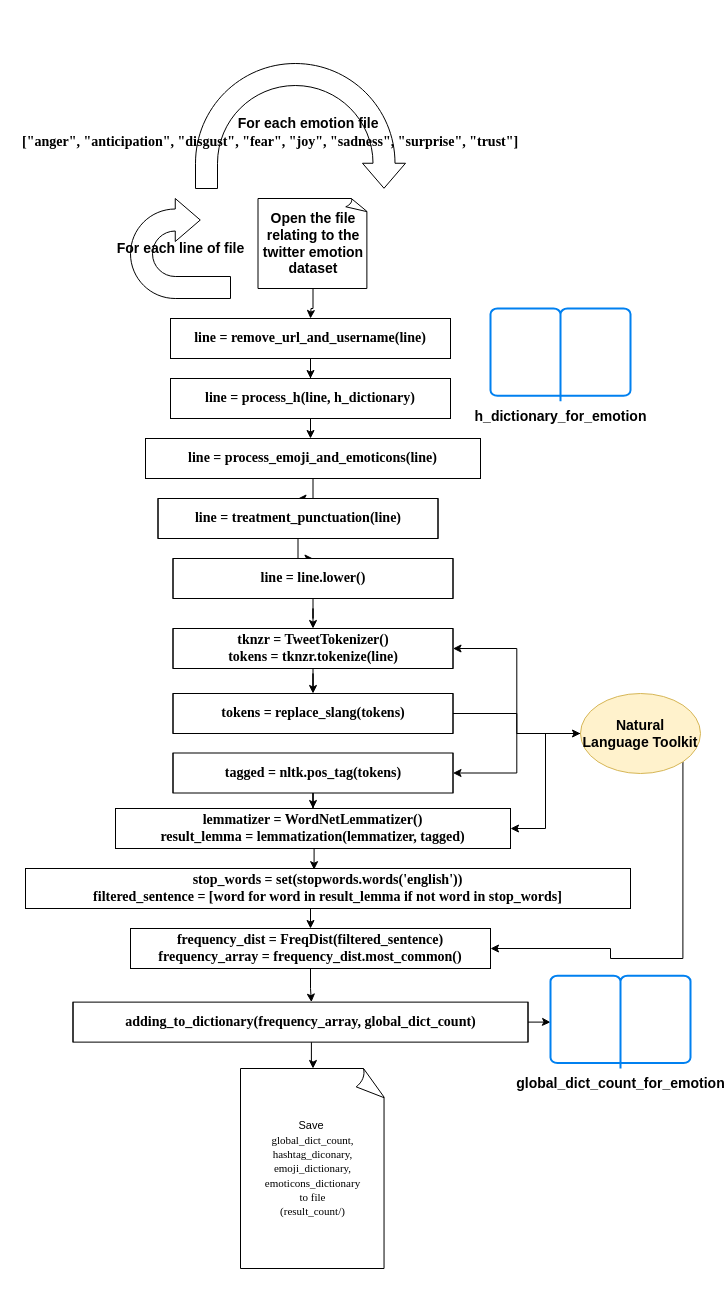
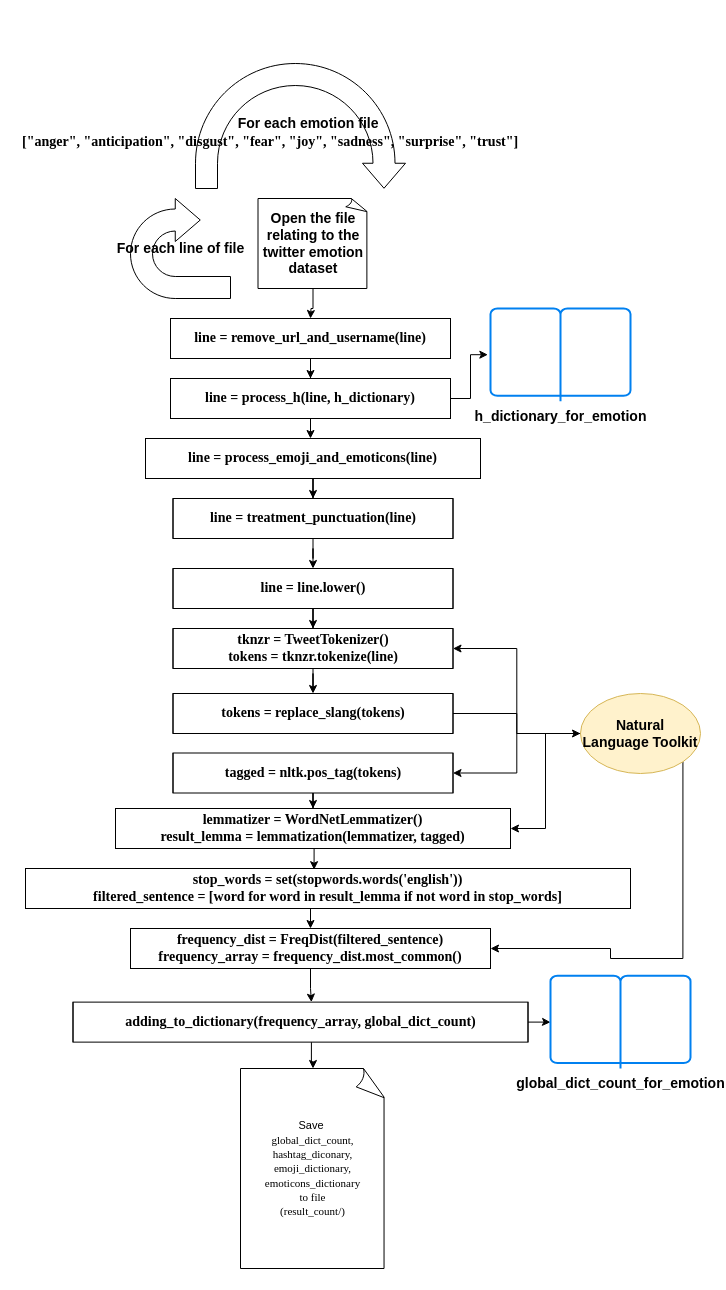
edge "line = process_h(line, h_dictionary)" -> "h_dictionary_for_emotion": added
node "line = treatment_punctuation(line)": moved (298, 519) -> (313, 519)
node "line = line.lower()": moved (313, 579) -> (313, 589)
